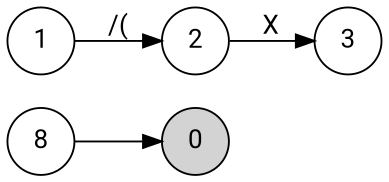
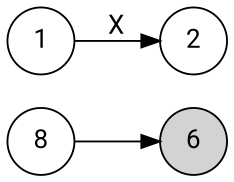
edge "1" -> "2": label "/(" -> "X"
node "3": removed
node "0": label "0" -> "6"
